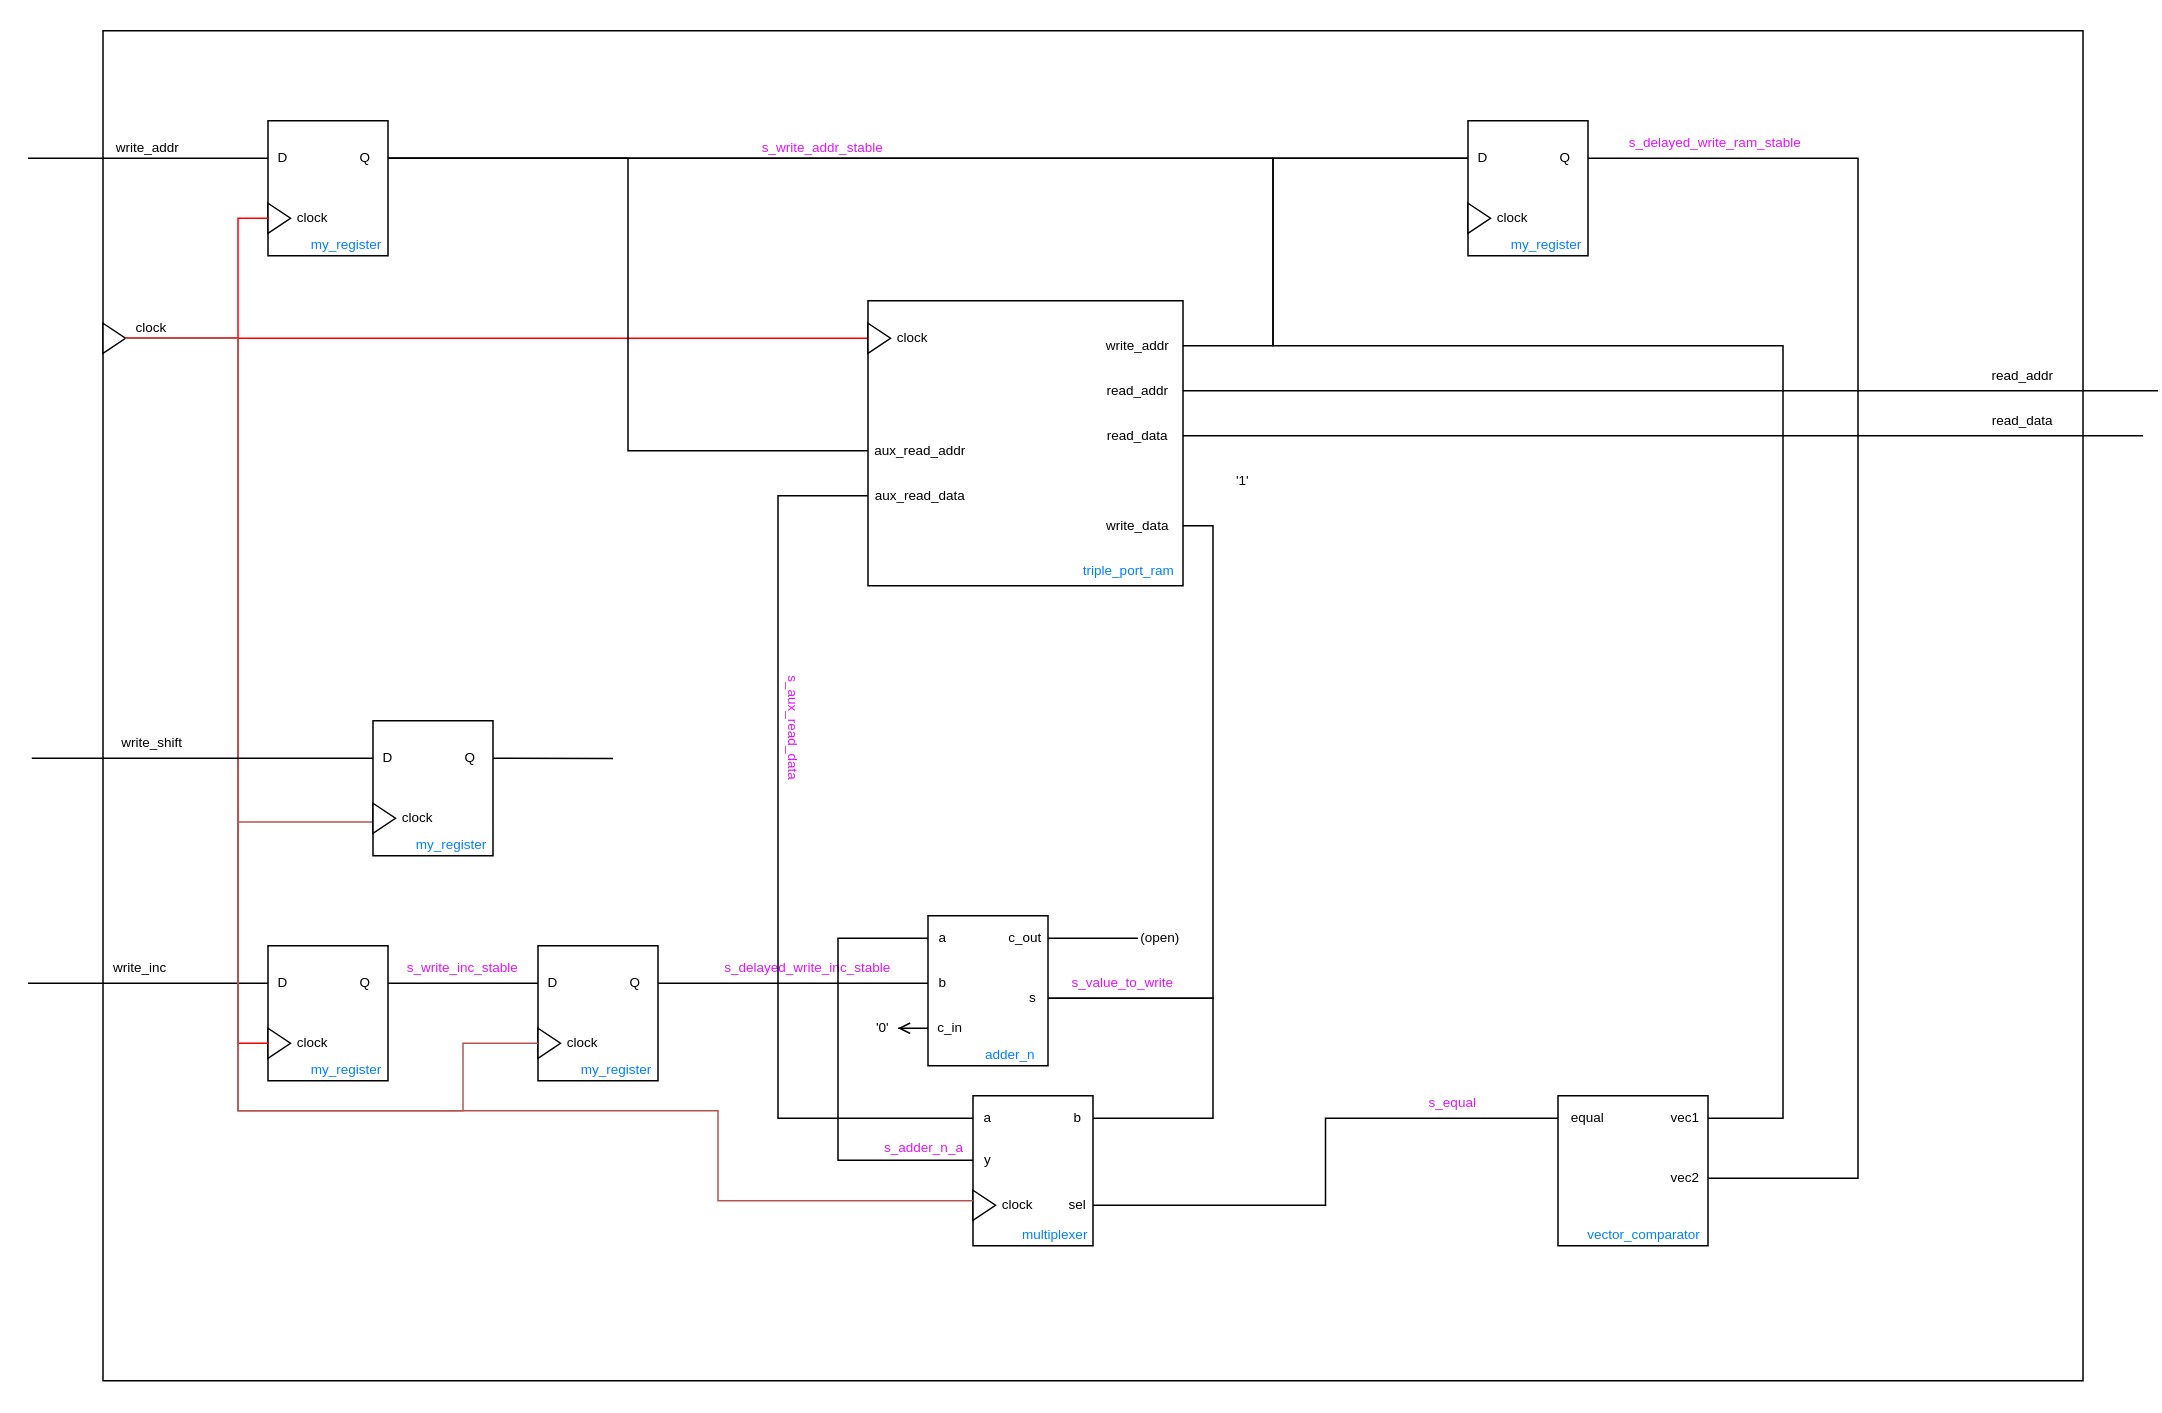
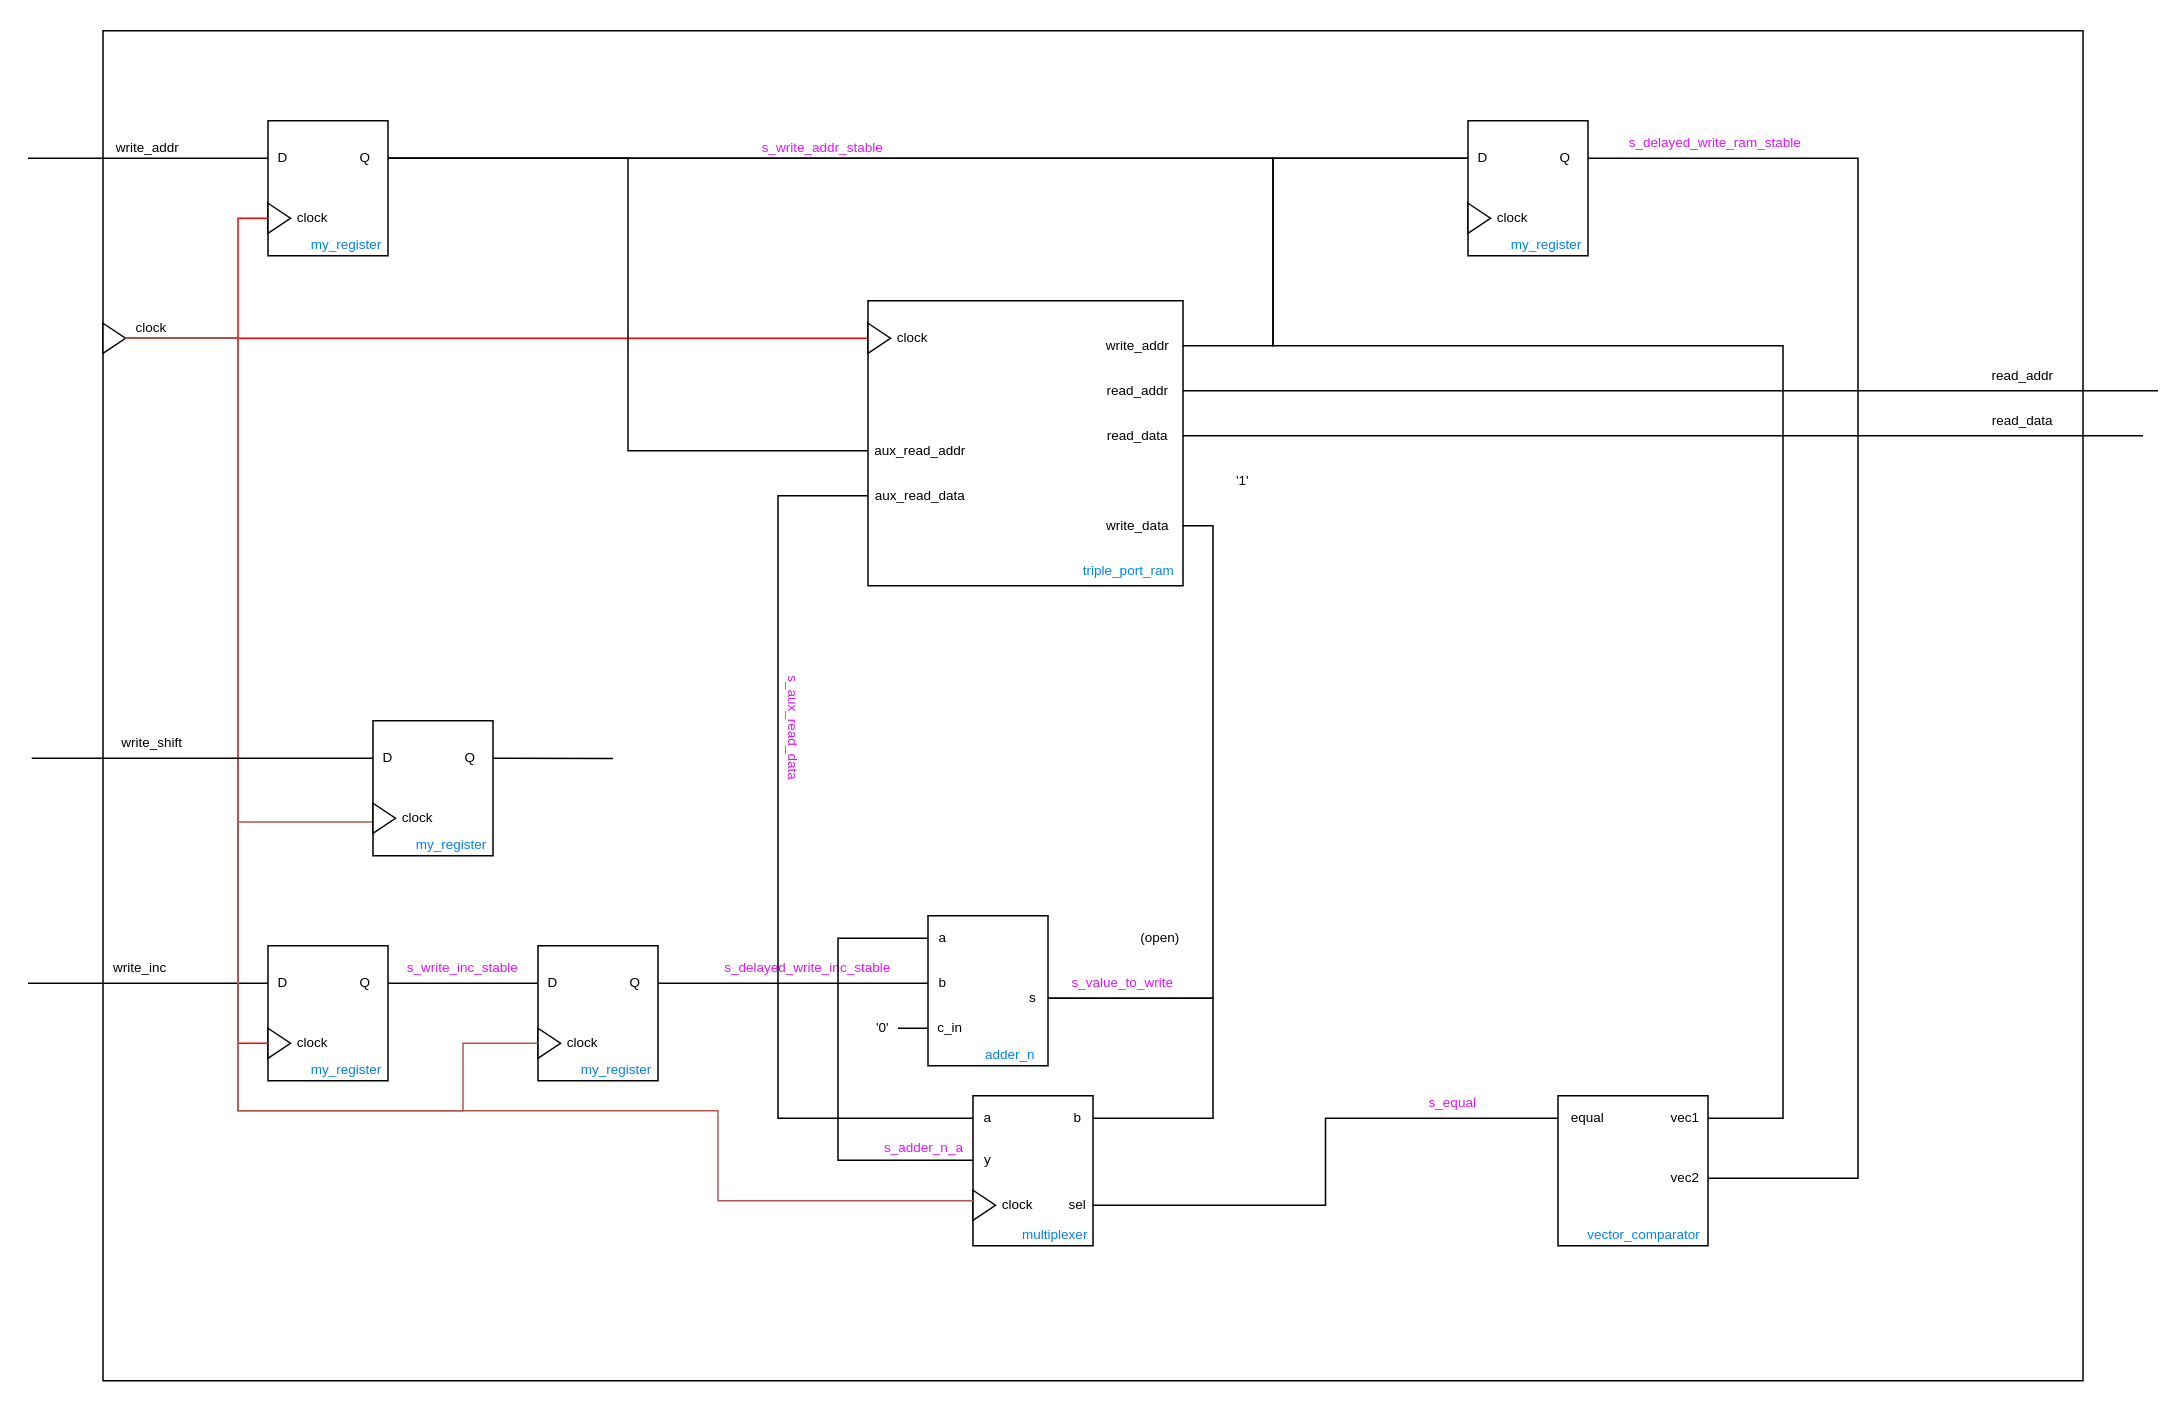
node "c_out": removed
edge "c_out" -- "(open)": removed
edge "c_in" -> "'0'": arrowhead open -> none
